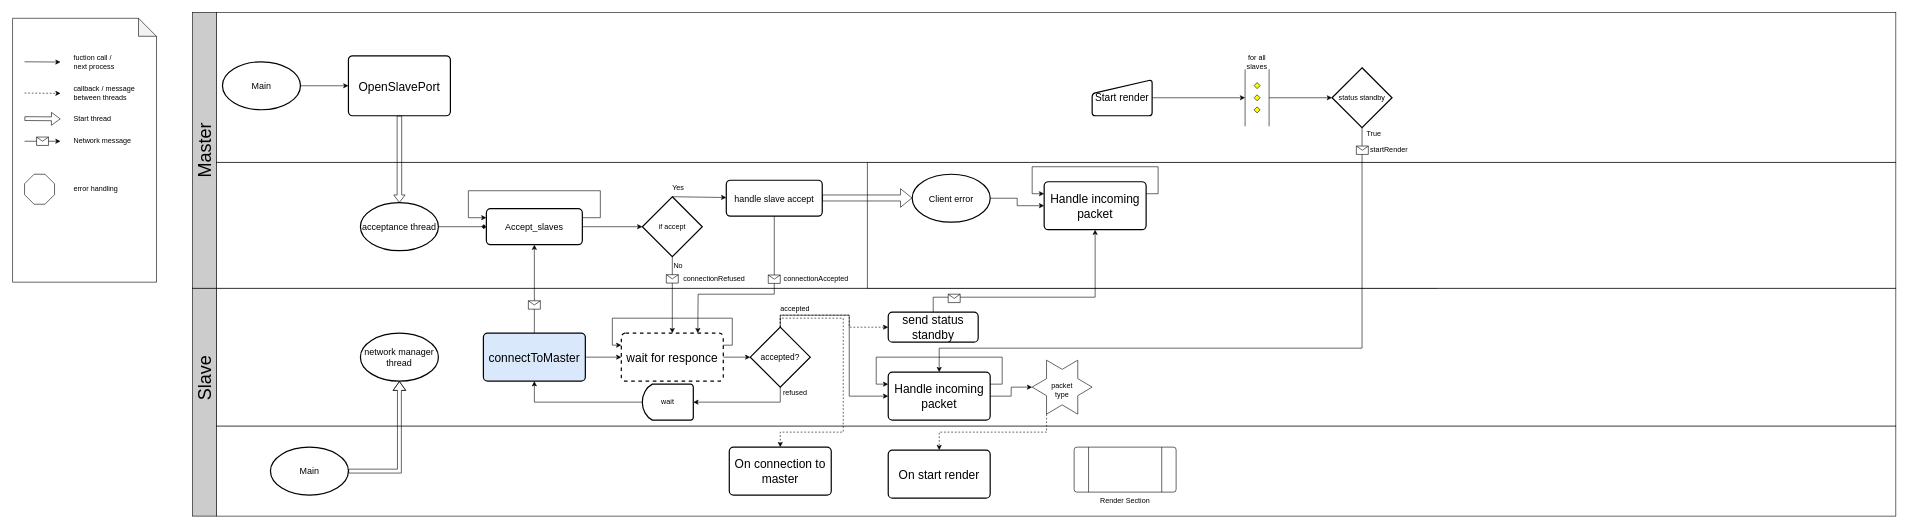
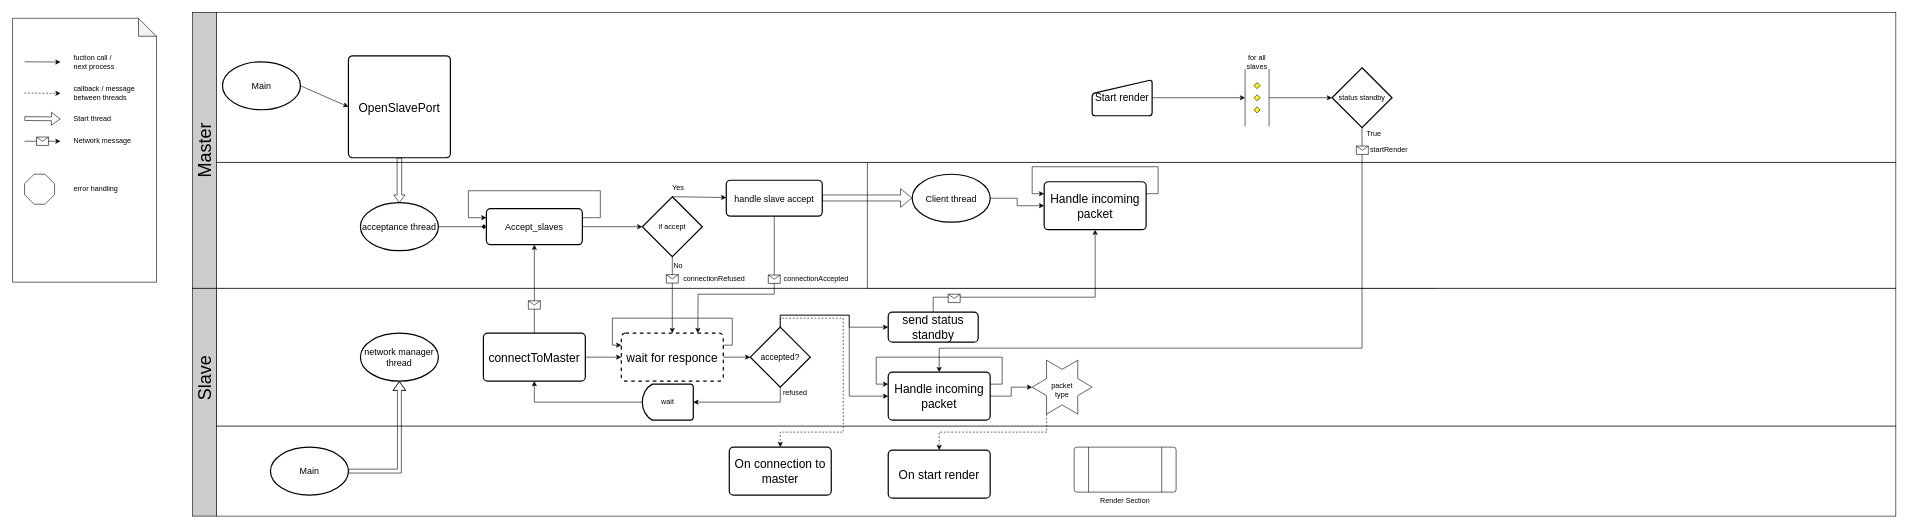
node "OpenSlavePort": size 102x60 -> 102x102
node "Client error": label "Client error" -> "Client thread"
node "accepted": removed
edge "accepted?" -> "send status standby": style dashed -> solid
node "connectToMaster": fillcolor #dae8fc -> #ffffff
